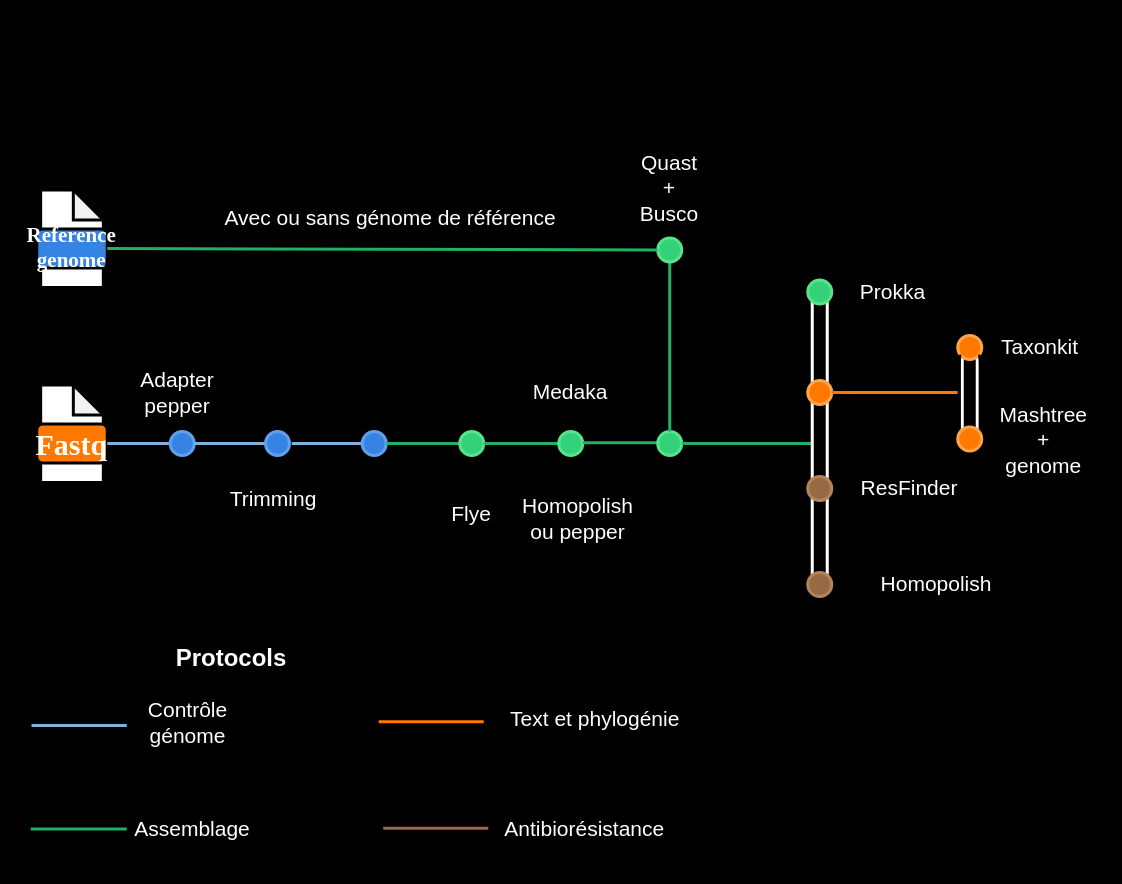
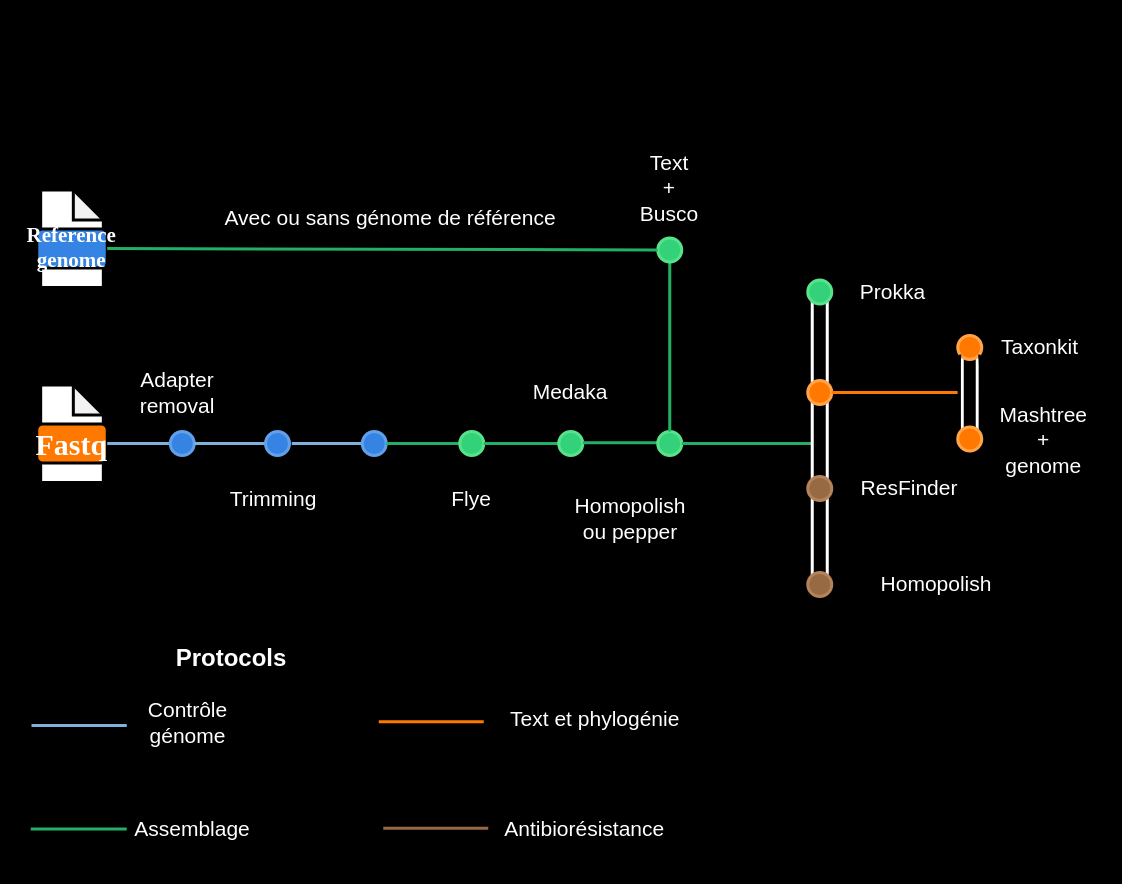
node "Quast + Busco": label "Quast + Busco" -> "Text + Busco"
node "Adapter pepper": label "Adapter pepper" -> "Adapter removal"
node "Flye": moved (472, 514) -> (472, 499)
node "Homopolish ou pepper": moved (578, 518) -> (631, 518)
